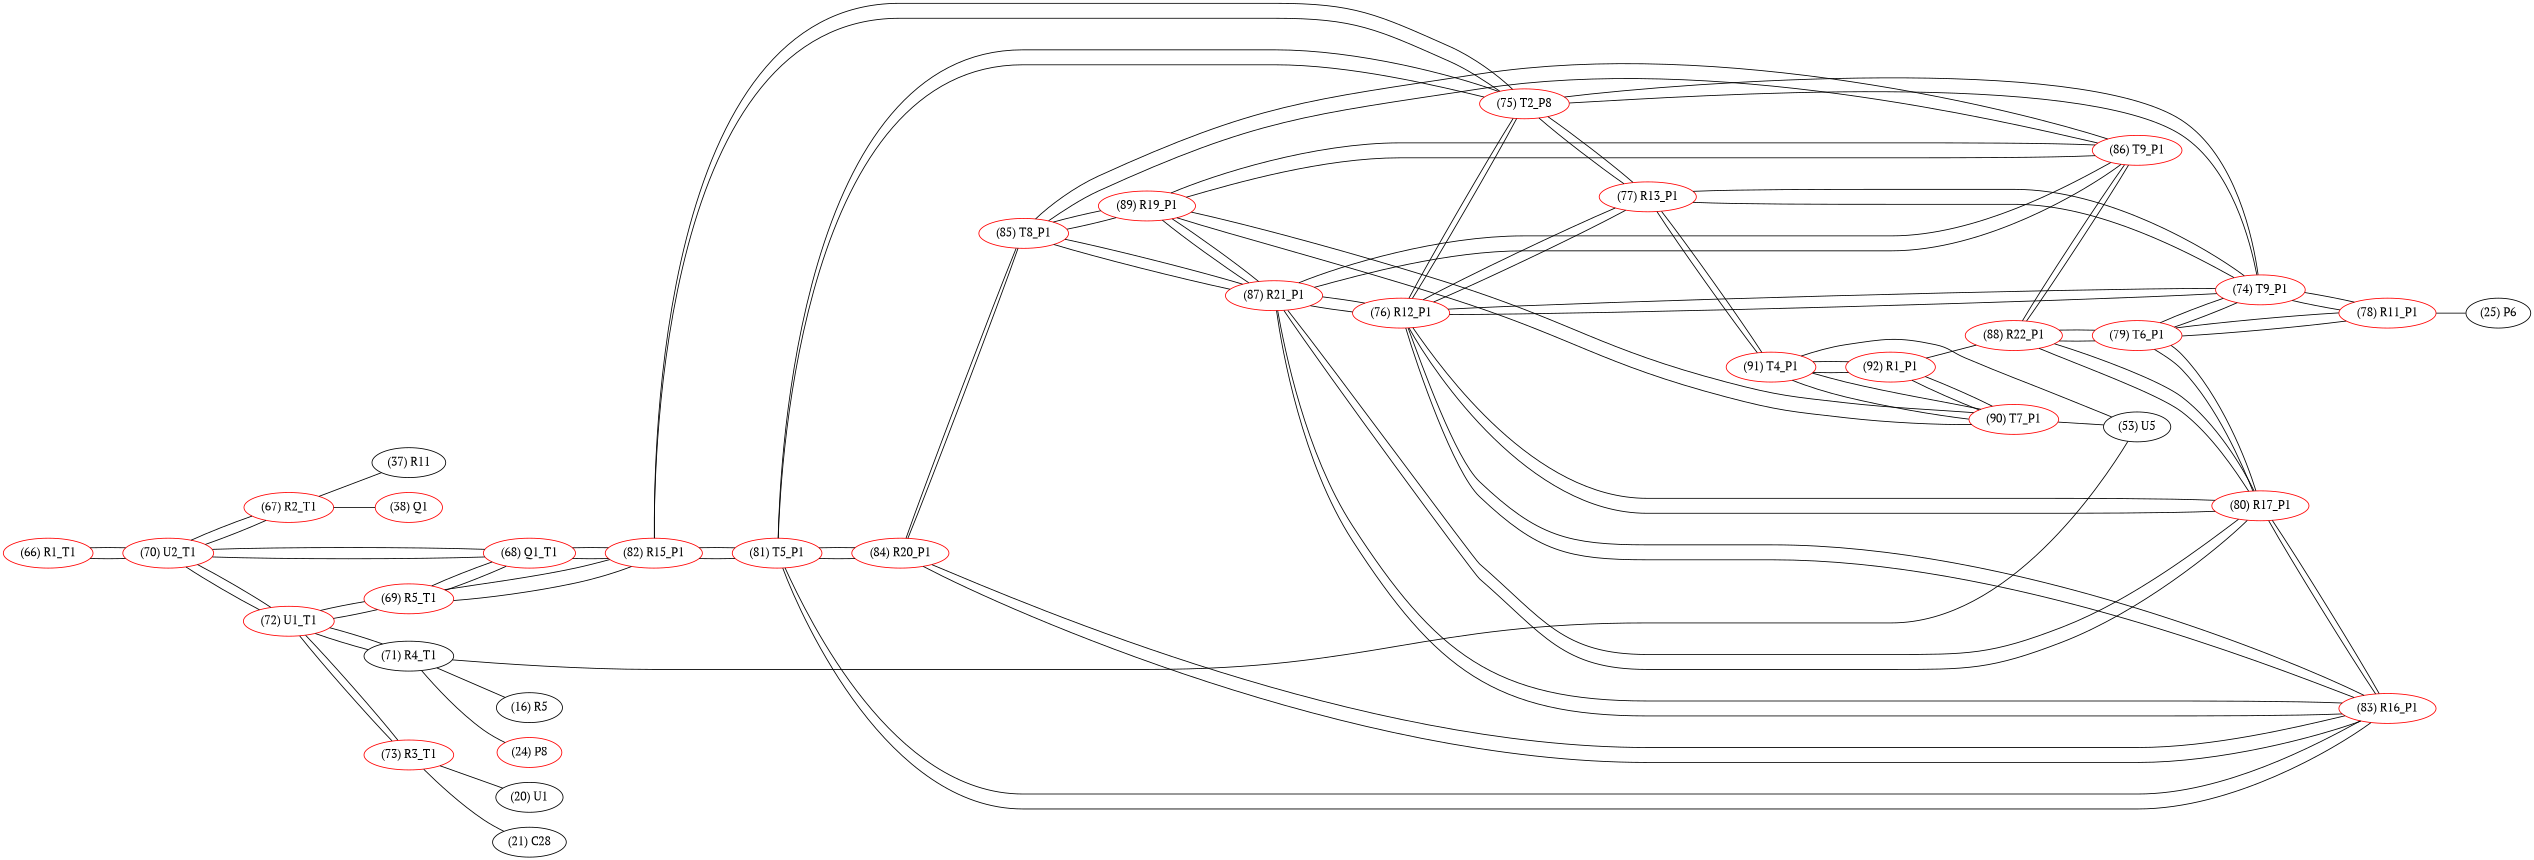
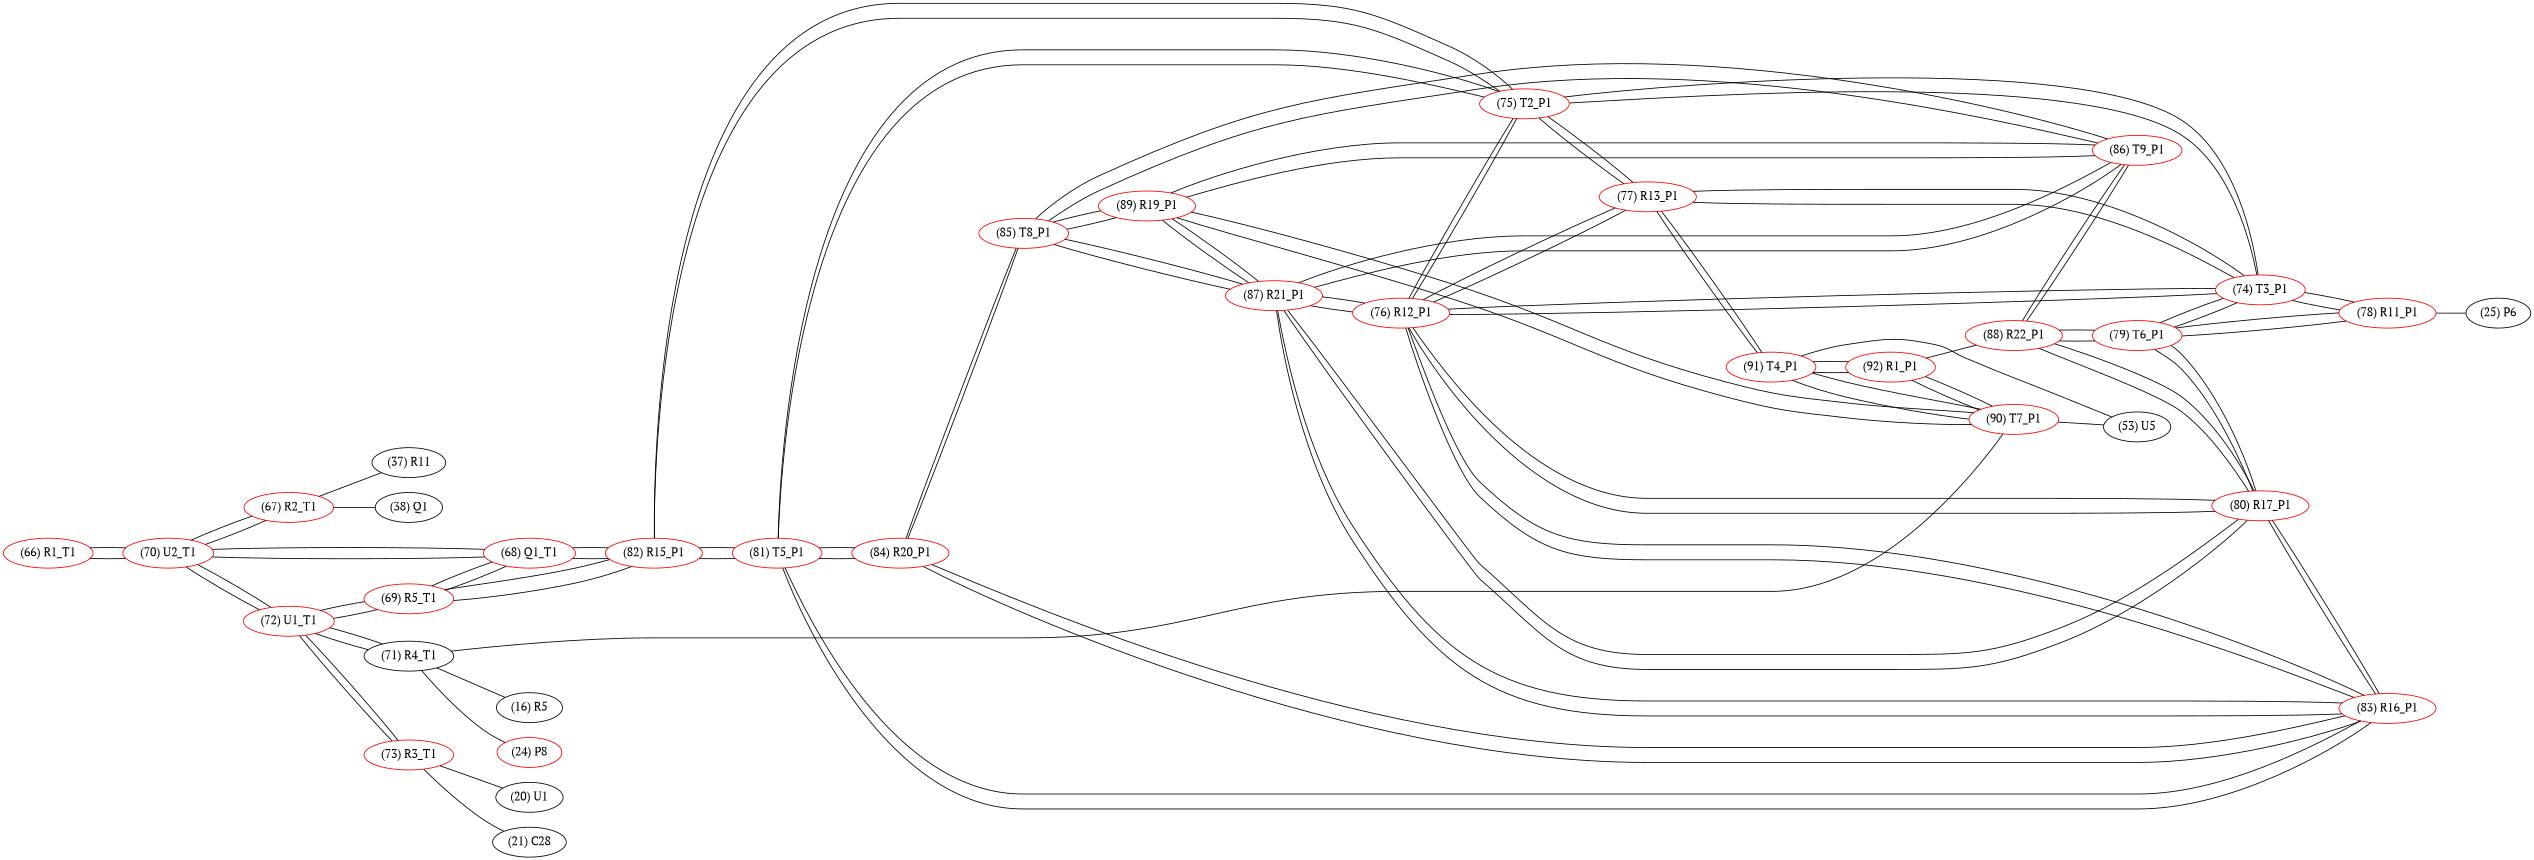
node "(75) T2_P8": label "(75) T2_P8" -> "(75) T2_P1"
node "(74) T9_P1": label "(74) T9_P1" -> "(74) T3_P1"
node "(38) Q1": color red -> black
edge "(53) U5" -- "(71) R4_T1": now "(90) T7_P1" -- "(71) R4_T1"
